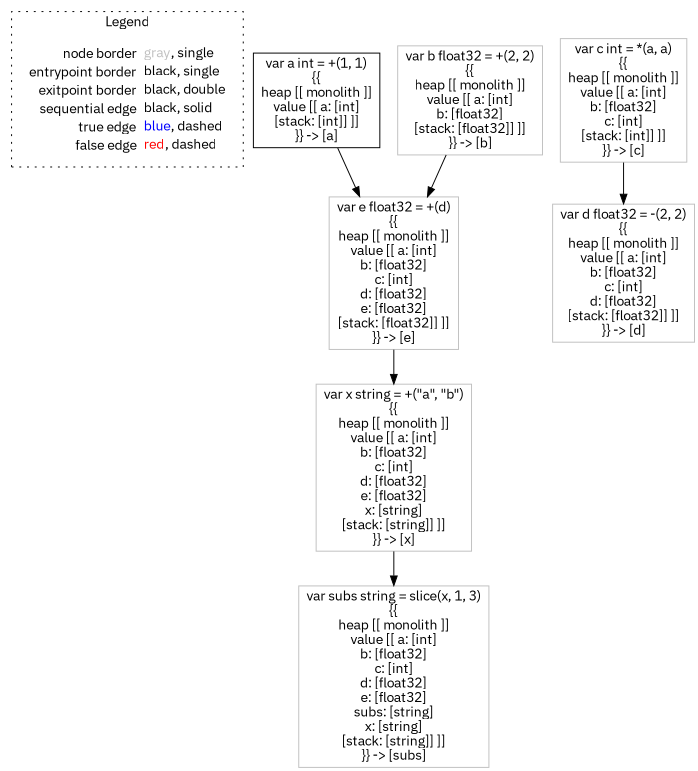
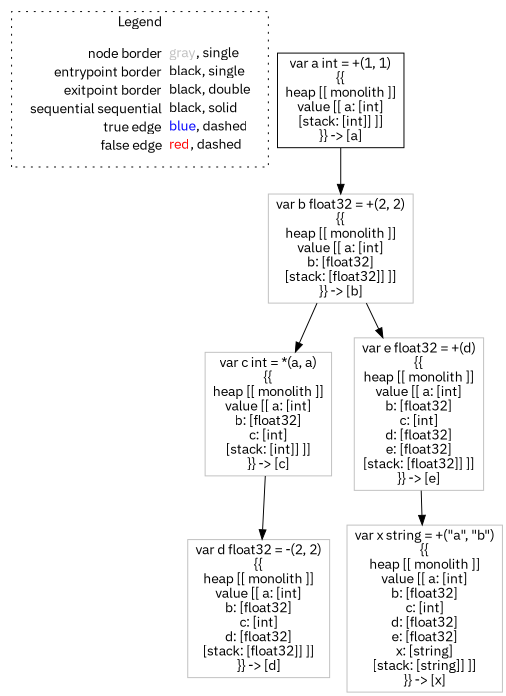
node "node border": text "sequential edge" -> "sequential sequential"
edge "var a int = +(1, 1)" -> "var e float32 = +(d)": now "var a int = +(1, 1)" -> "var b float32 = +(2, 2)"
edge "var b float32 = +(2, 2)" -> "var c int = *(a, a)": added
node "var subs string = slice(x, 1, 3)": removed
